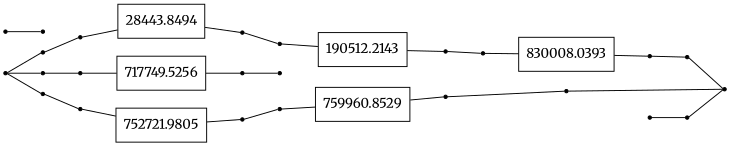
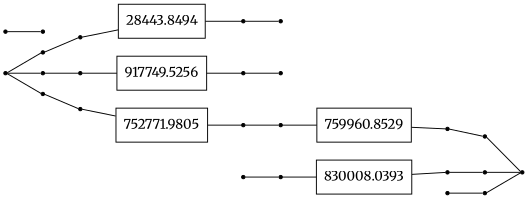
node "190512.2143": removed
node "717749.5256": label "717749.5256" -> "917749.5256"
node "752721.9805": label "752721.9805" -> "752771.9805"
